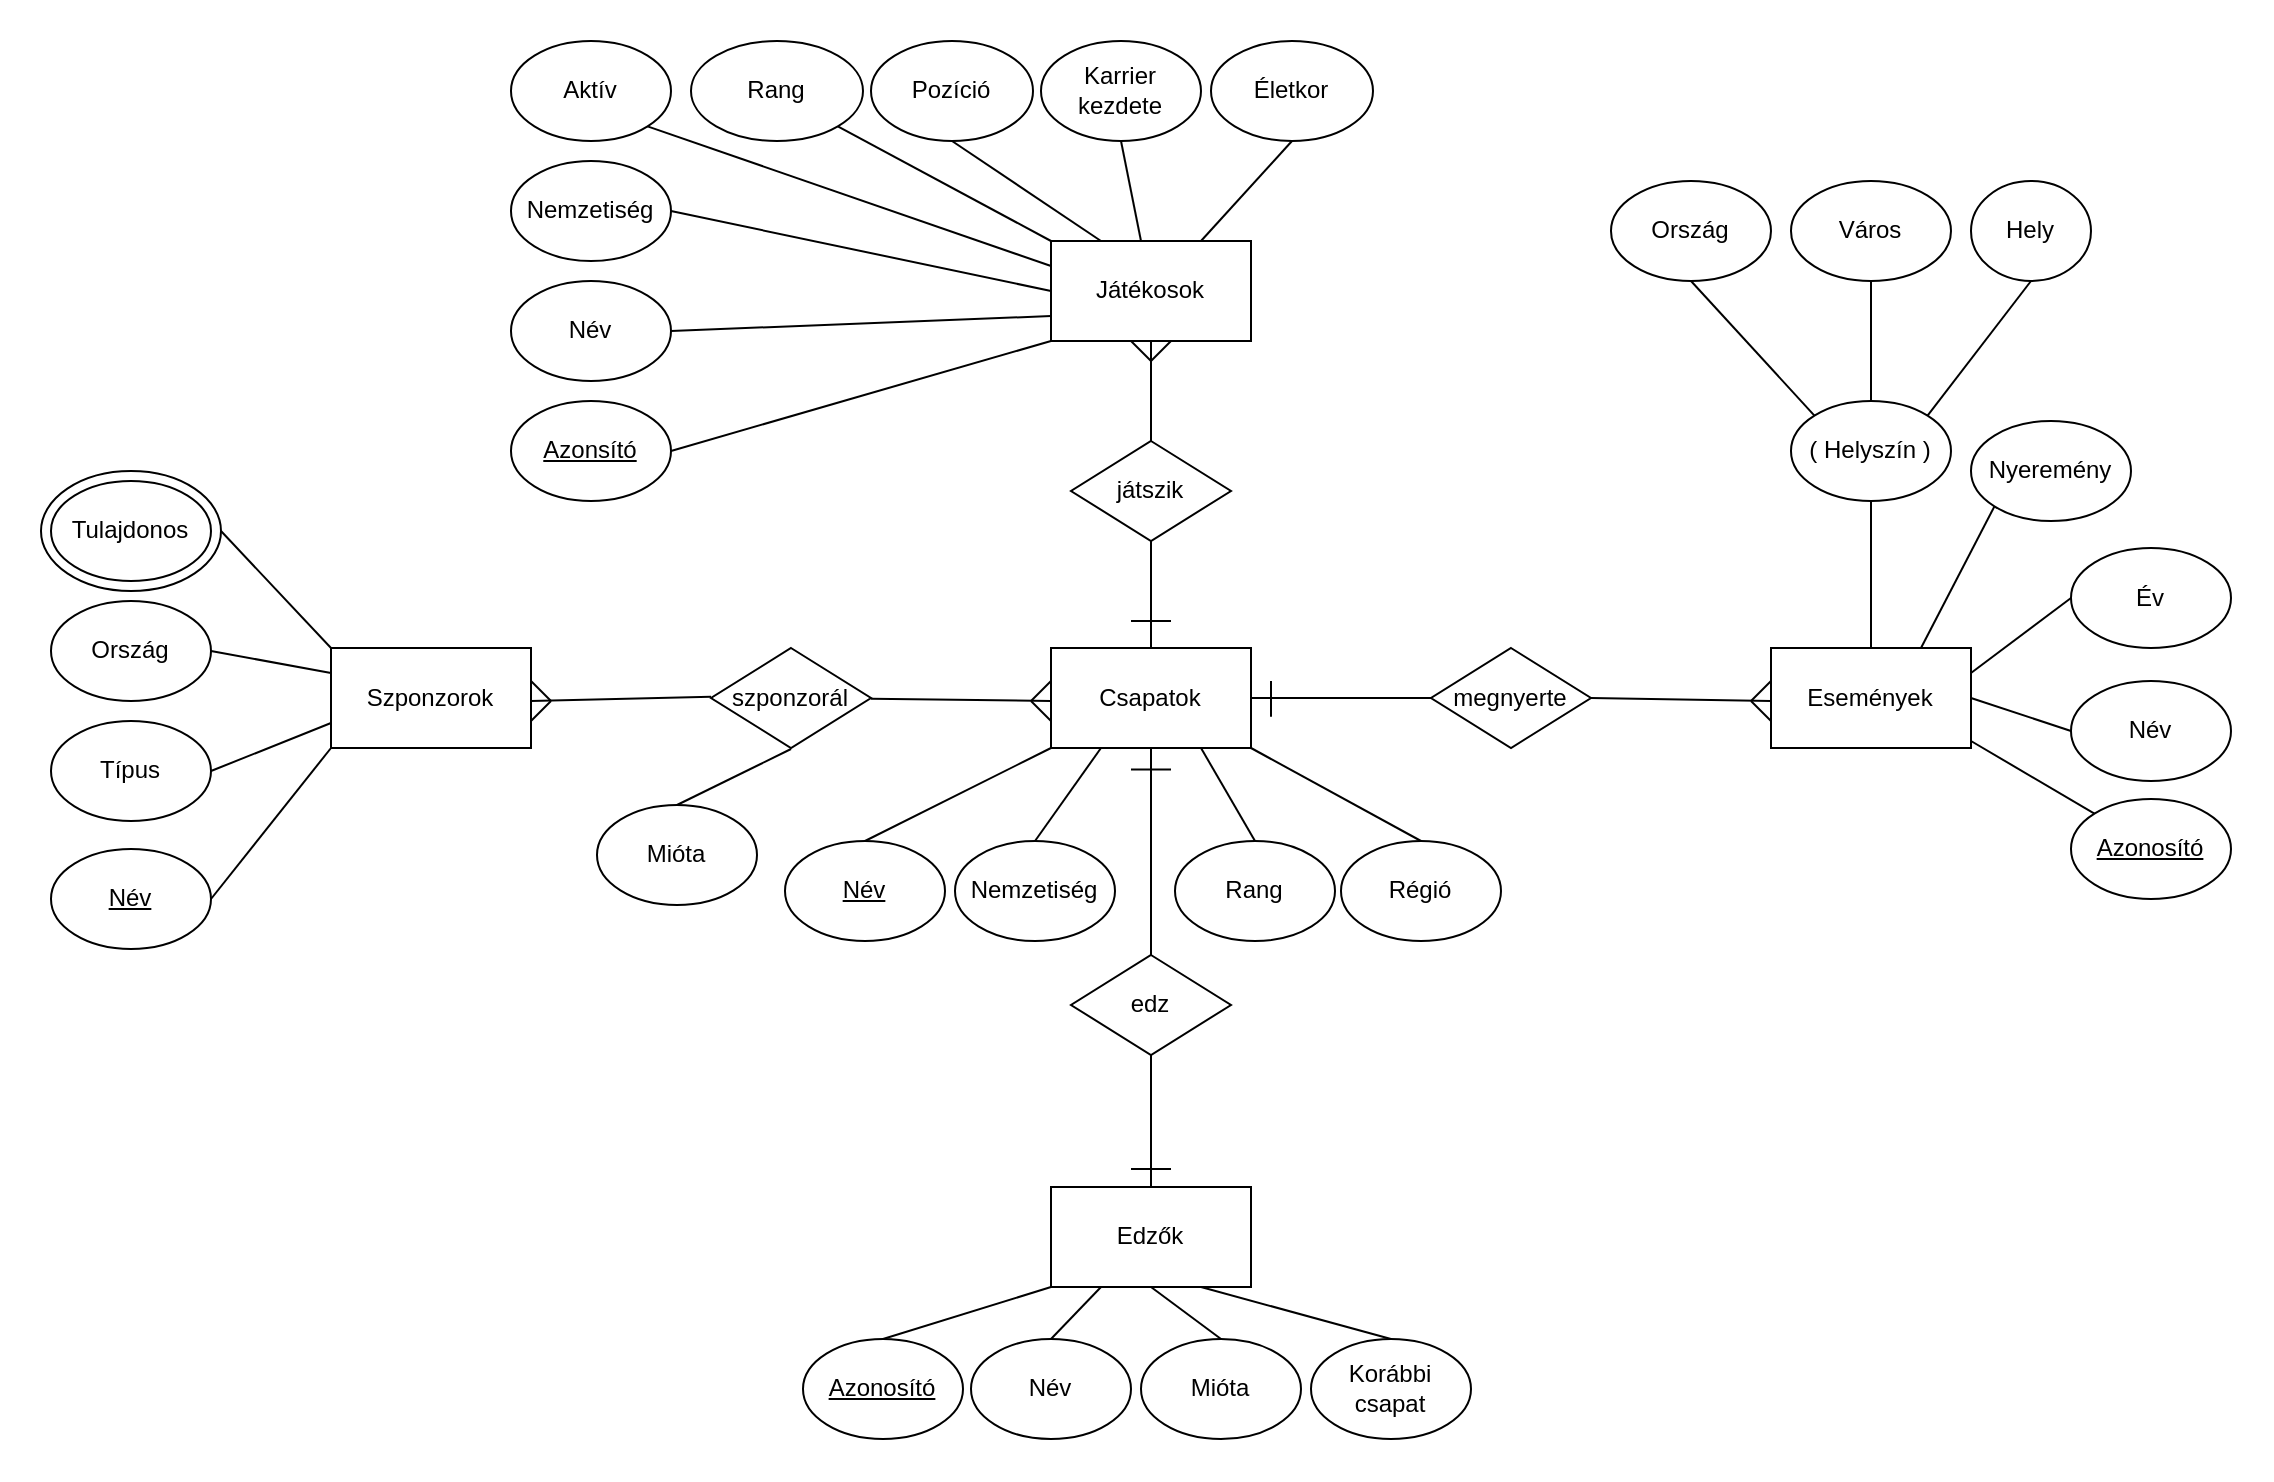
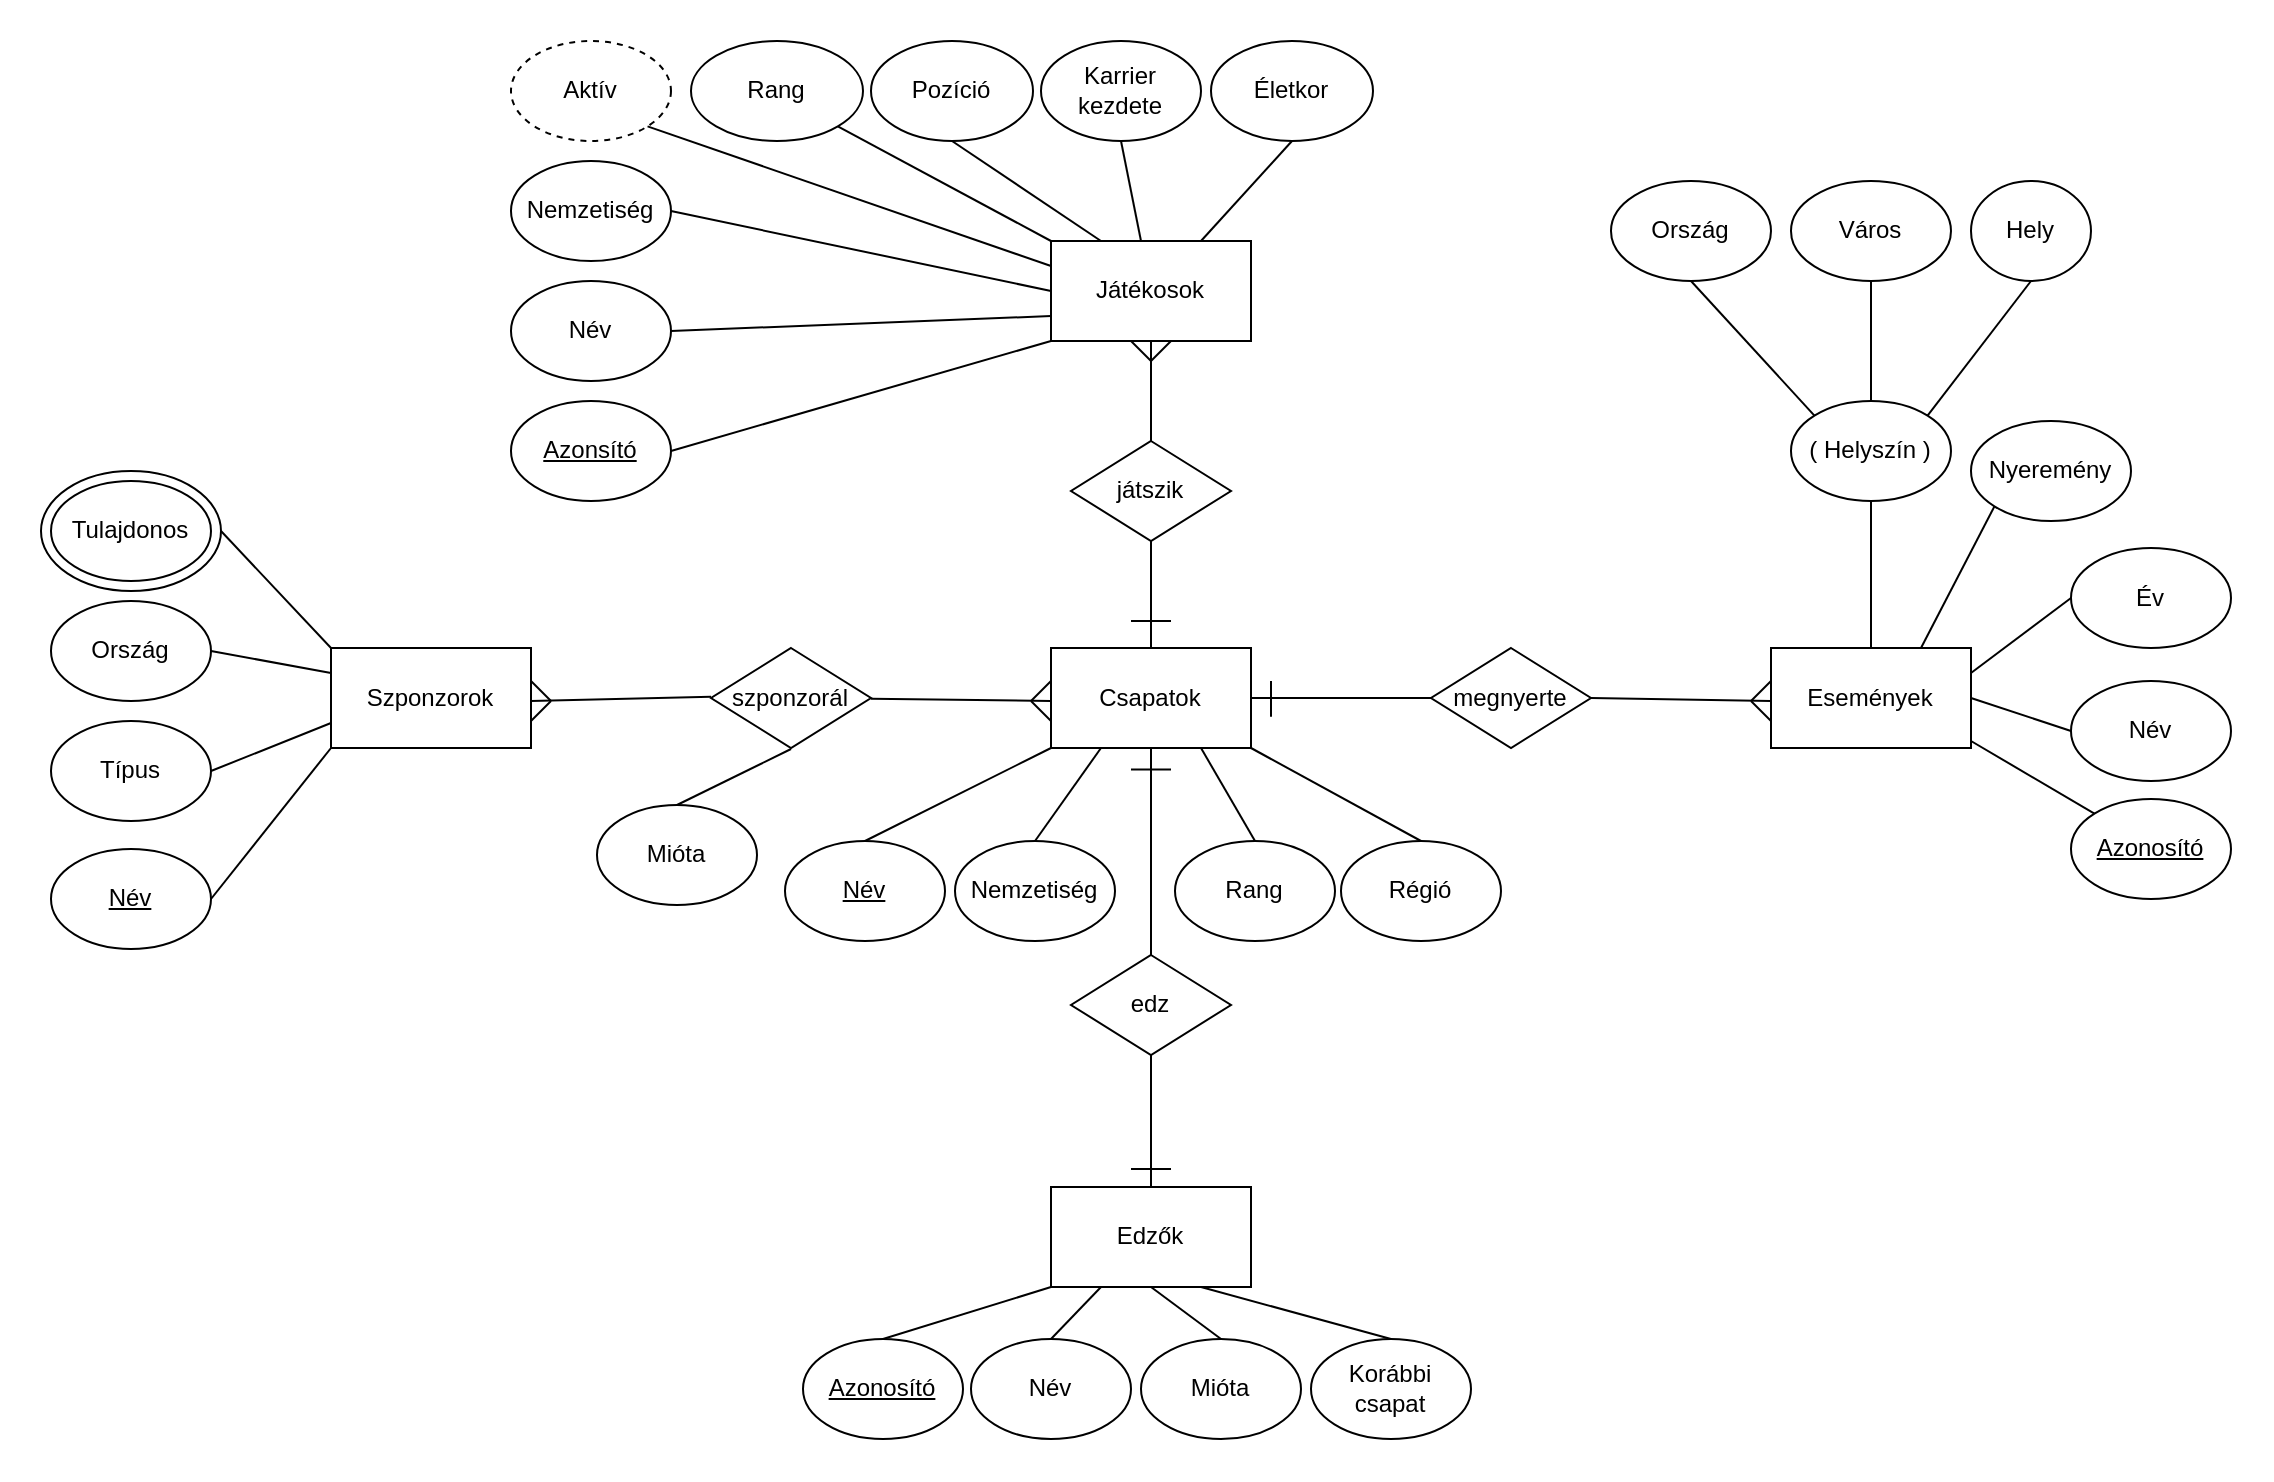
node "Aktív": style solid -> dashed
